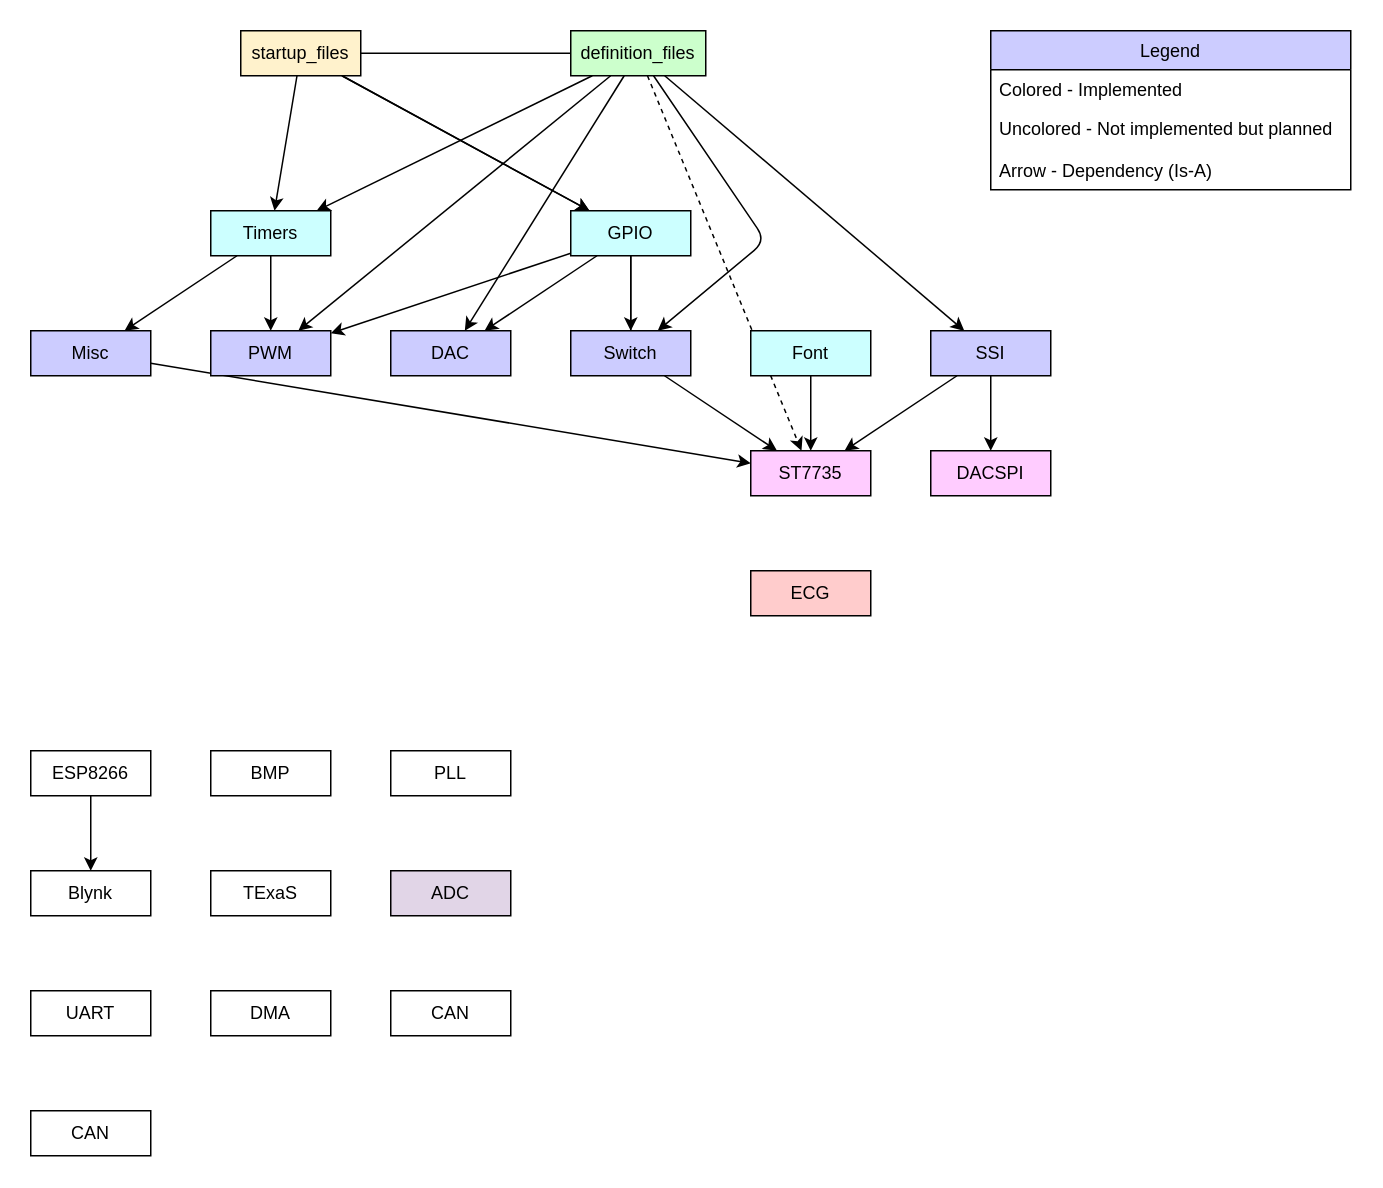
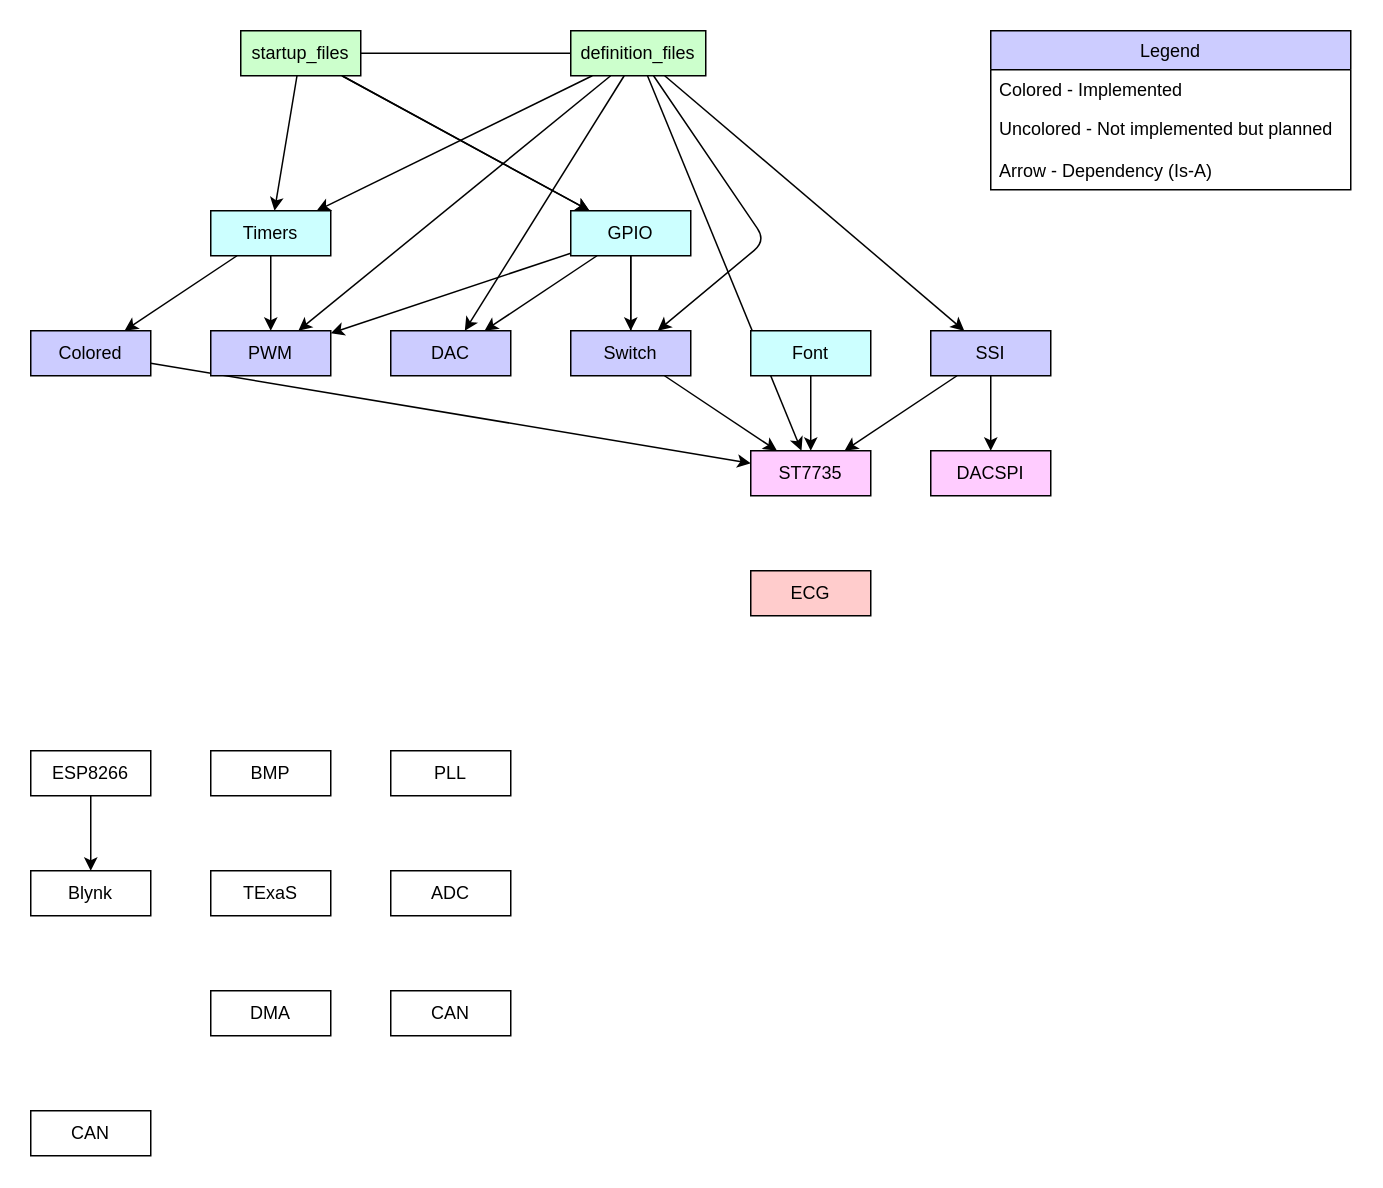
node "startup_files": fillcolor #fff2cc -> #ccffcc
edge "definition_files" -> "ST7735": style dashed -> solid
node "Misc": label "Misc" -> "Colored"
node "ADC": fillcolor #e1d5e7 -> #ffffff
node "UART": removed
